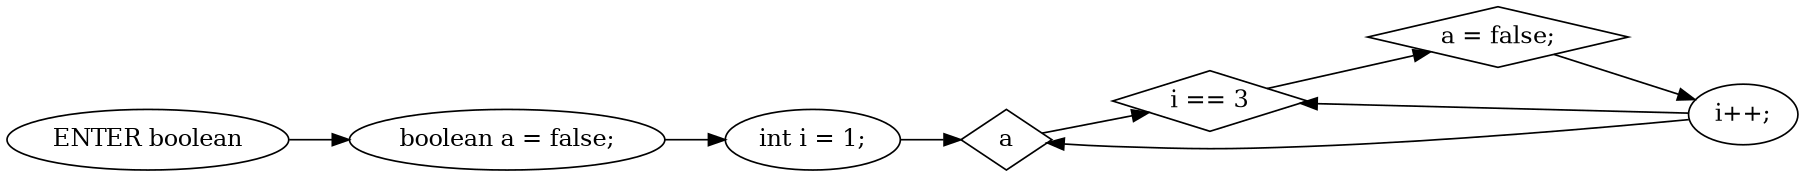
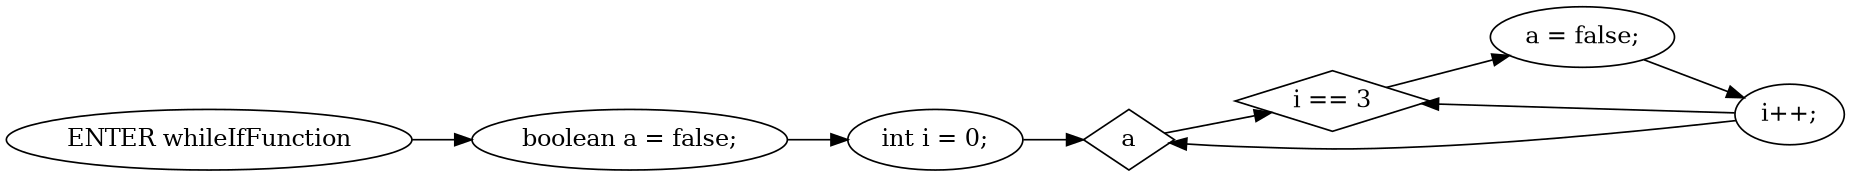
node "a = false;": shape diamond -> ellipse
node "ENTER boolean": label "ENTER boolean" -> "ENTER whileIfFunction"
node "int i = 1;": label "int i = 1;" -> "int i = 0;"
